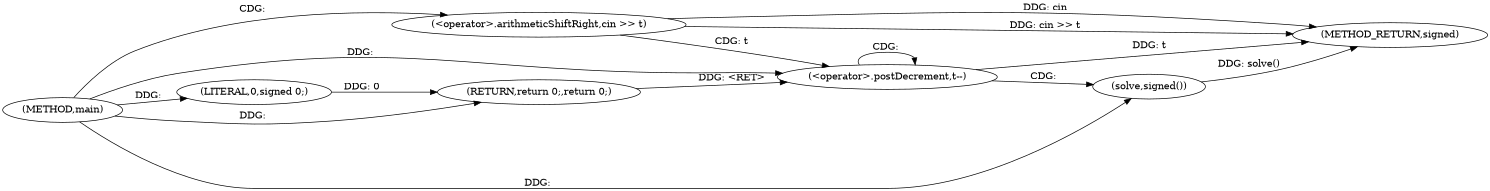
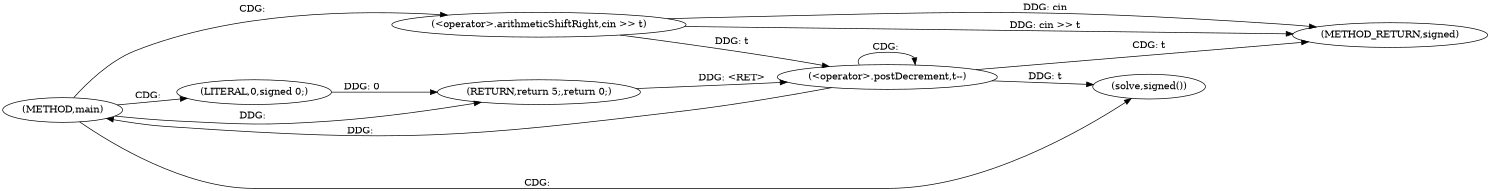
edge "(<operator>.arithmeticShiftRight,cin >> t)" -> "(<operator>.postDecrement,t--)": label "CDG: t" -> "DDG: t"
edge "(<operator>.postDecrement,t--)" -> "(METHOD_RETURN,signed)": label "DDG: t" -> "CDG: t"
edge "(METHOD,main)" -> "(<operator>.postDecrement,t--)": reversed
edge "(solve,signed())" -> "(METHOD_RETURN,signed)": removed, label "DDG: solve()"
edge "(<operator>.postDecrement,t--)" -> "(solve,signed())": label "CDG: " -> "DDG: t"
node "(RETURN,return 0;,return 0;)": label "(RETURN,return 0;,return 0;)" -> "(RETURN,return 5;,return 0;)"
edge "(METHOD,main)" -> "(LITERAL,0,signed 0;)": label "DDG: " -> "CDG: "
edge "(METHOD,main)" -> "(solve,signed())": label "DDG: " -> "CDG: "
